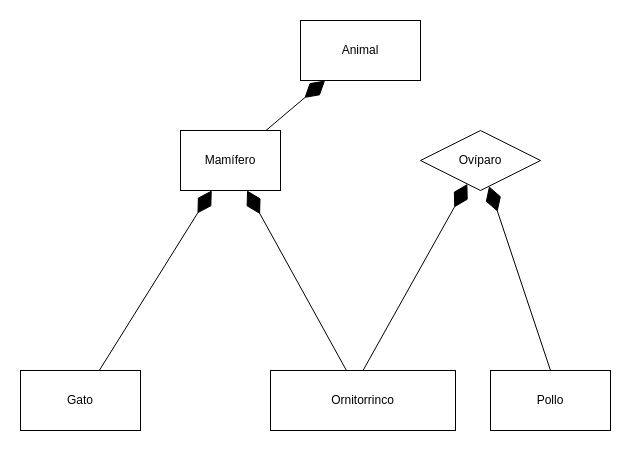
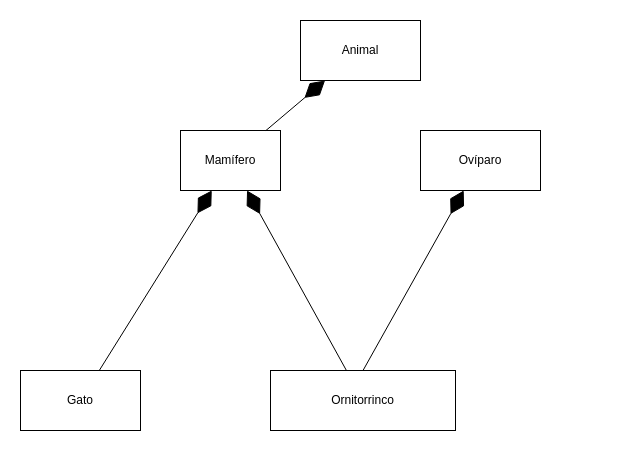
node "Ovíparo": shape diamond -> rectangle
edge "Pollo" -> "Ovíparo": removed
node "Pollo": removed
